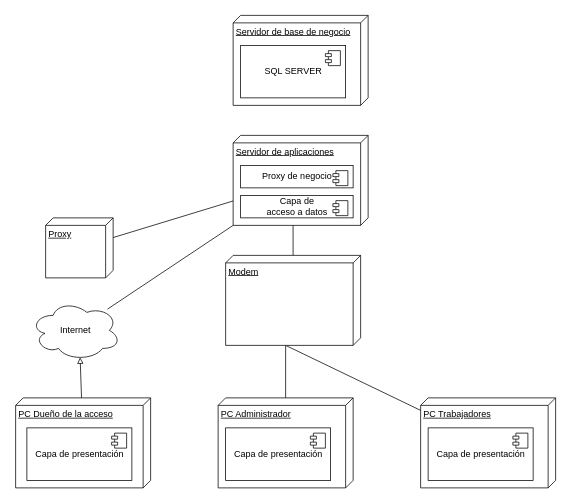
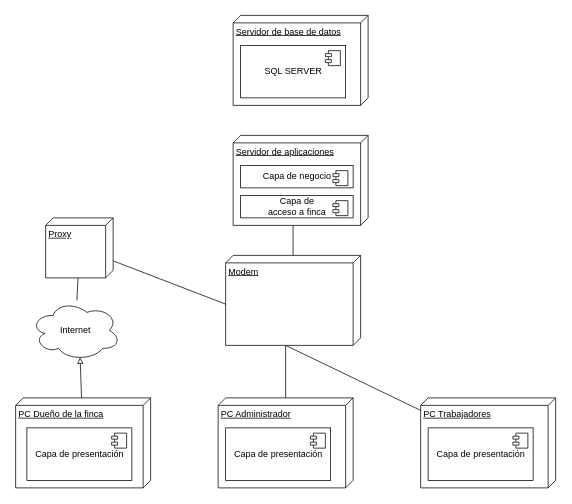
node "Servidor de base de negocio": label "Servidor de base de negocio" -> "Servidor de base de datos"
node "Proxy de negocio": label "Proxy de negocio" -> "Capa de negocio"
node "Capa de acceso a datos": label "Capa de acceso a datos" -> "Capa de acceso a finca"
edge "Servidor de aplicaciones" -- "Proxy": now "Modem" -- "Proxy"
edge "Servidor de aplicaciones" -- "Internet": now "Proxy" -- "Internet"
node "PC Dueño de la acceso": label "PC Dueño de la acceso" -> "PC Dueño de la finca"
